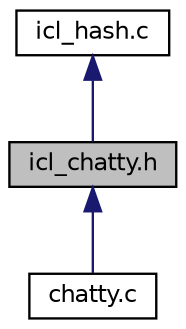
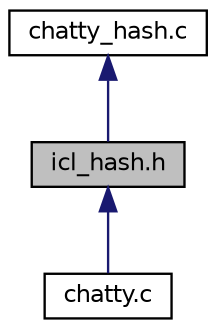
node "icl_hash.c": label "icl_hash.c" -> "chatty_hash.c"
node "icl_chatty.h": label "icl_chatty.h" -> "icl_hash.h"
